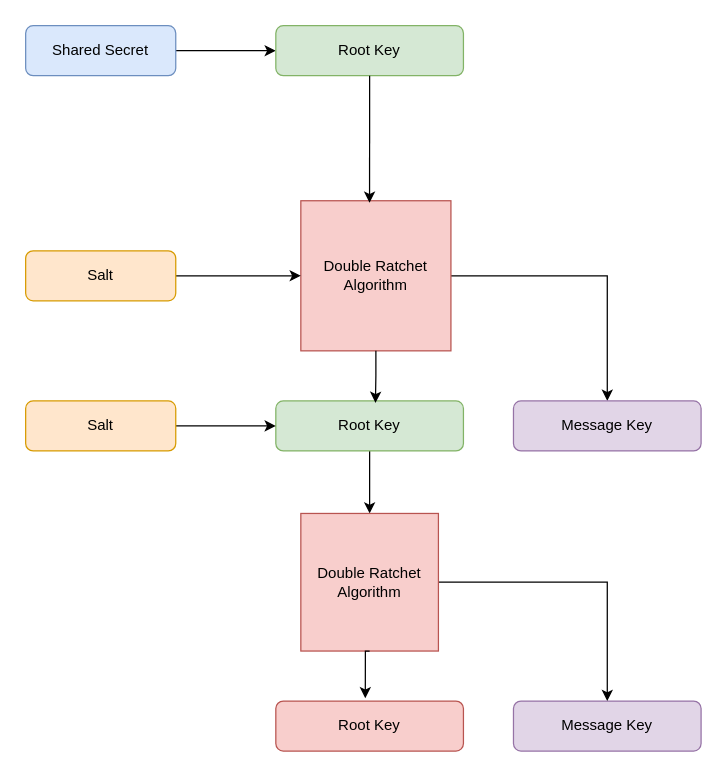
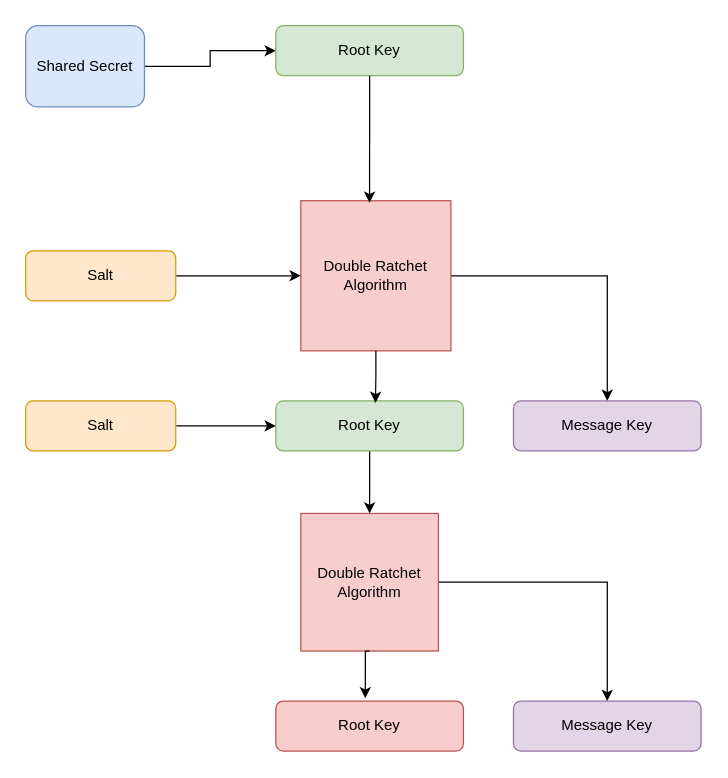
node "Shared Secret": size 150x50 -> 119x81
